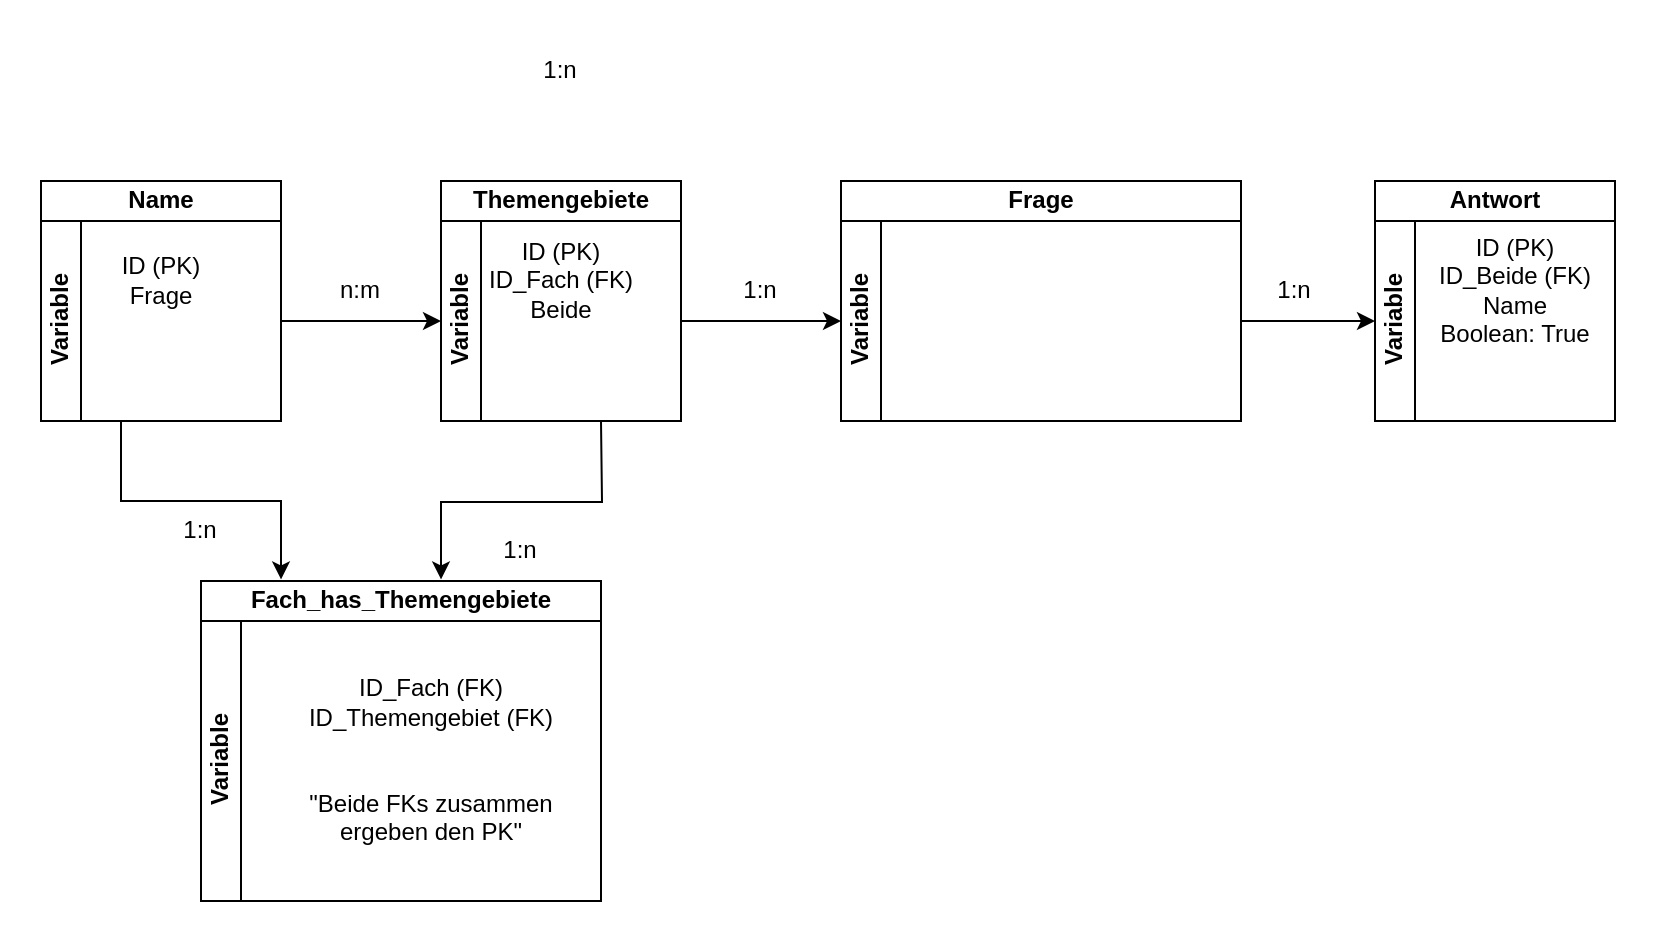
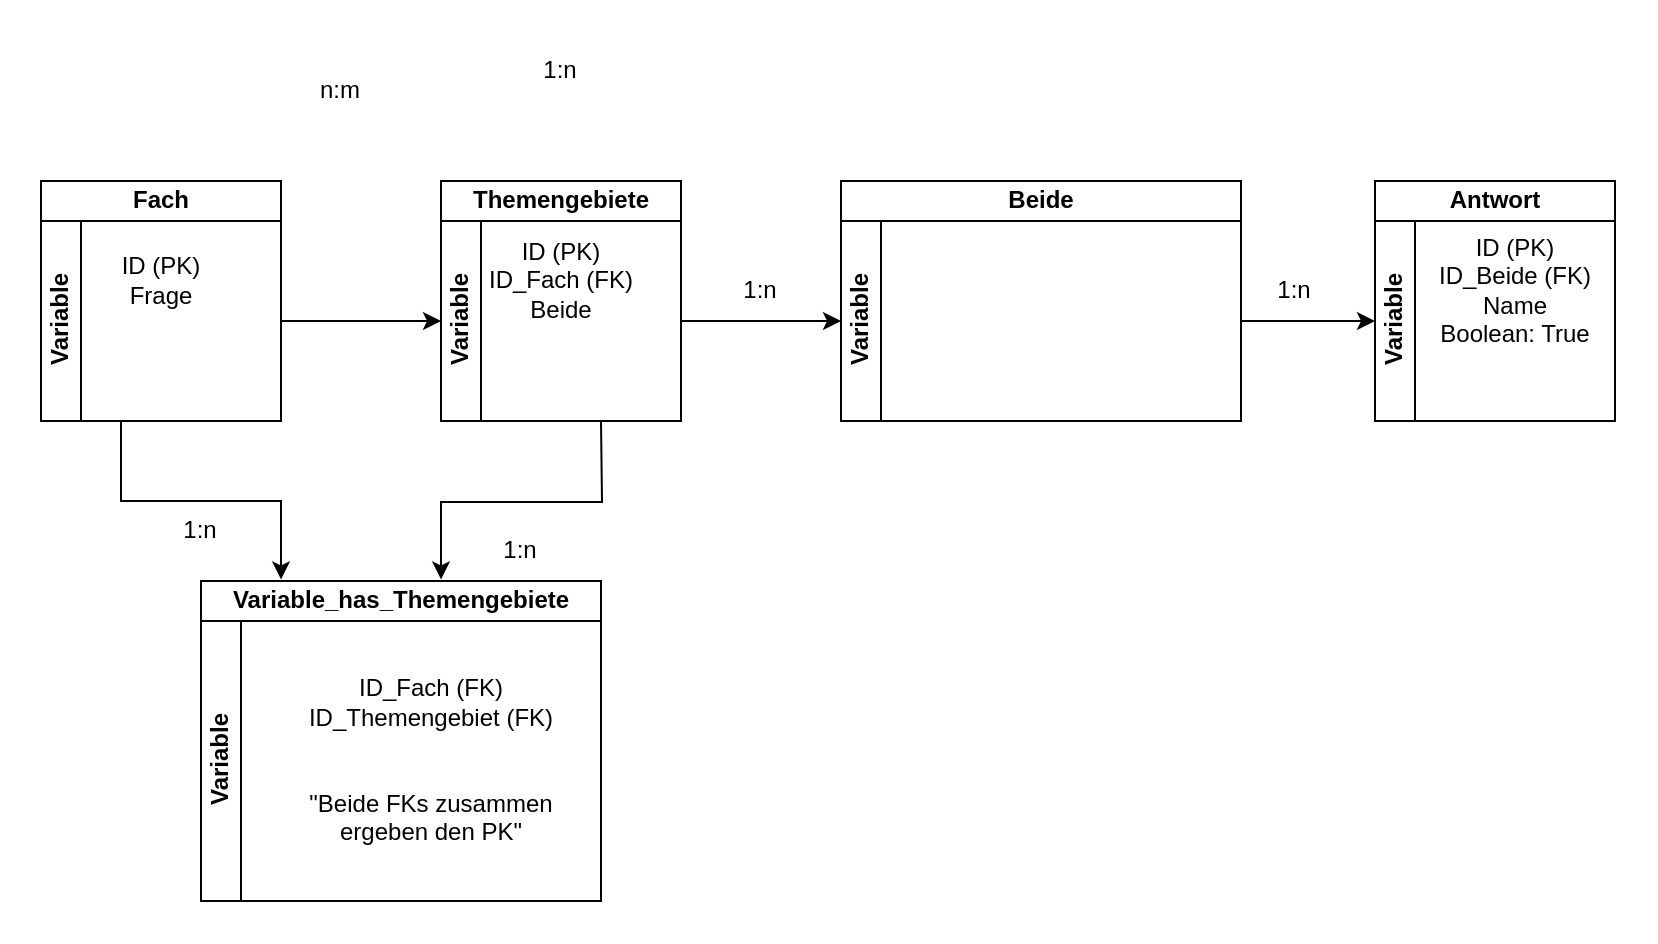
node "Name": label "Name" -> "Fach"
node "Frage": label "Frage" -> "Beide"
node "n:m": moved (361, 291) -> (341, 91)
node "Fach_has_Themengebiete": label "Fach_has_Themengebiete" -> "Variable_has_Themengebiete"
